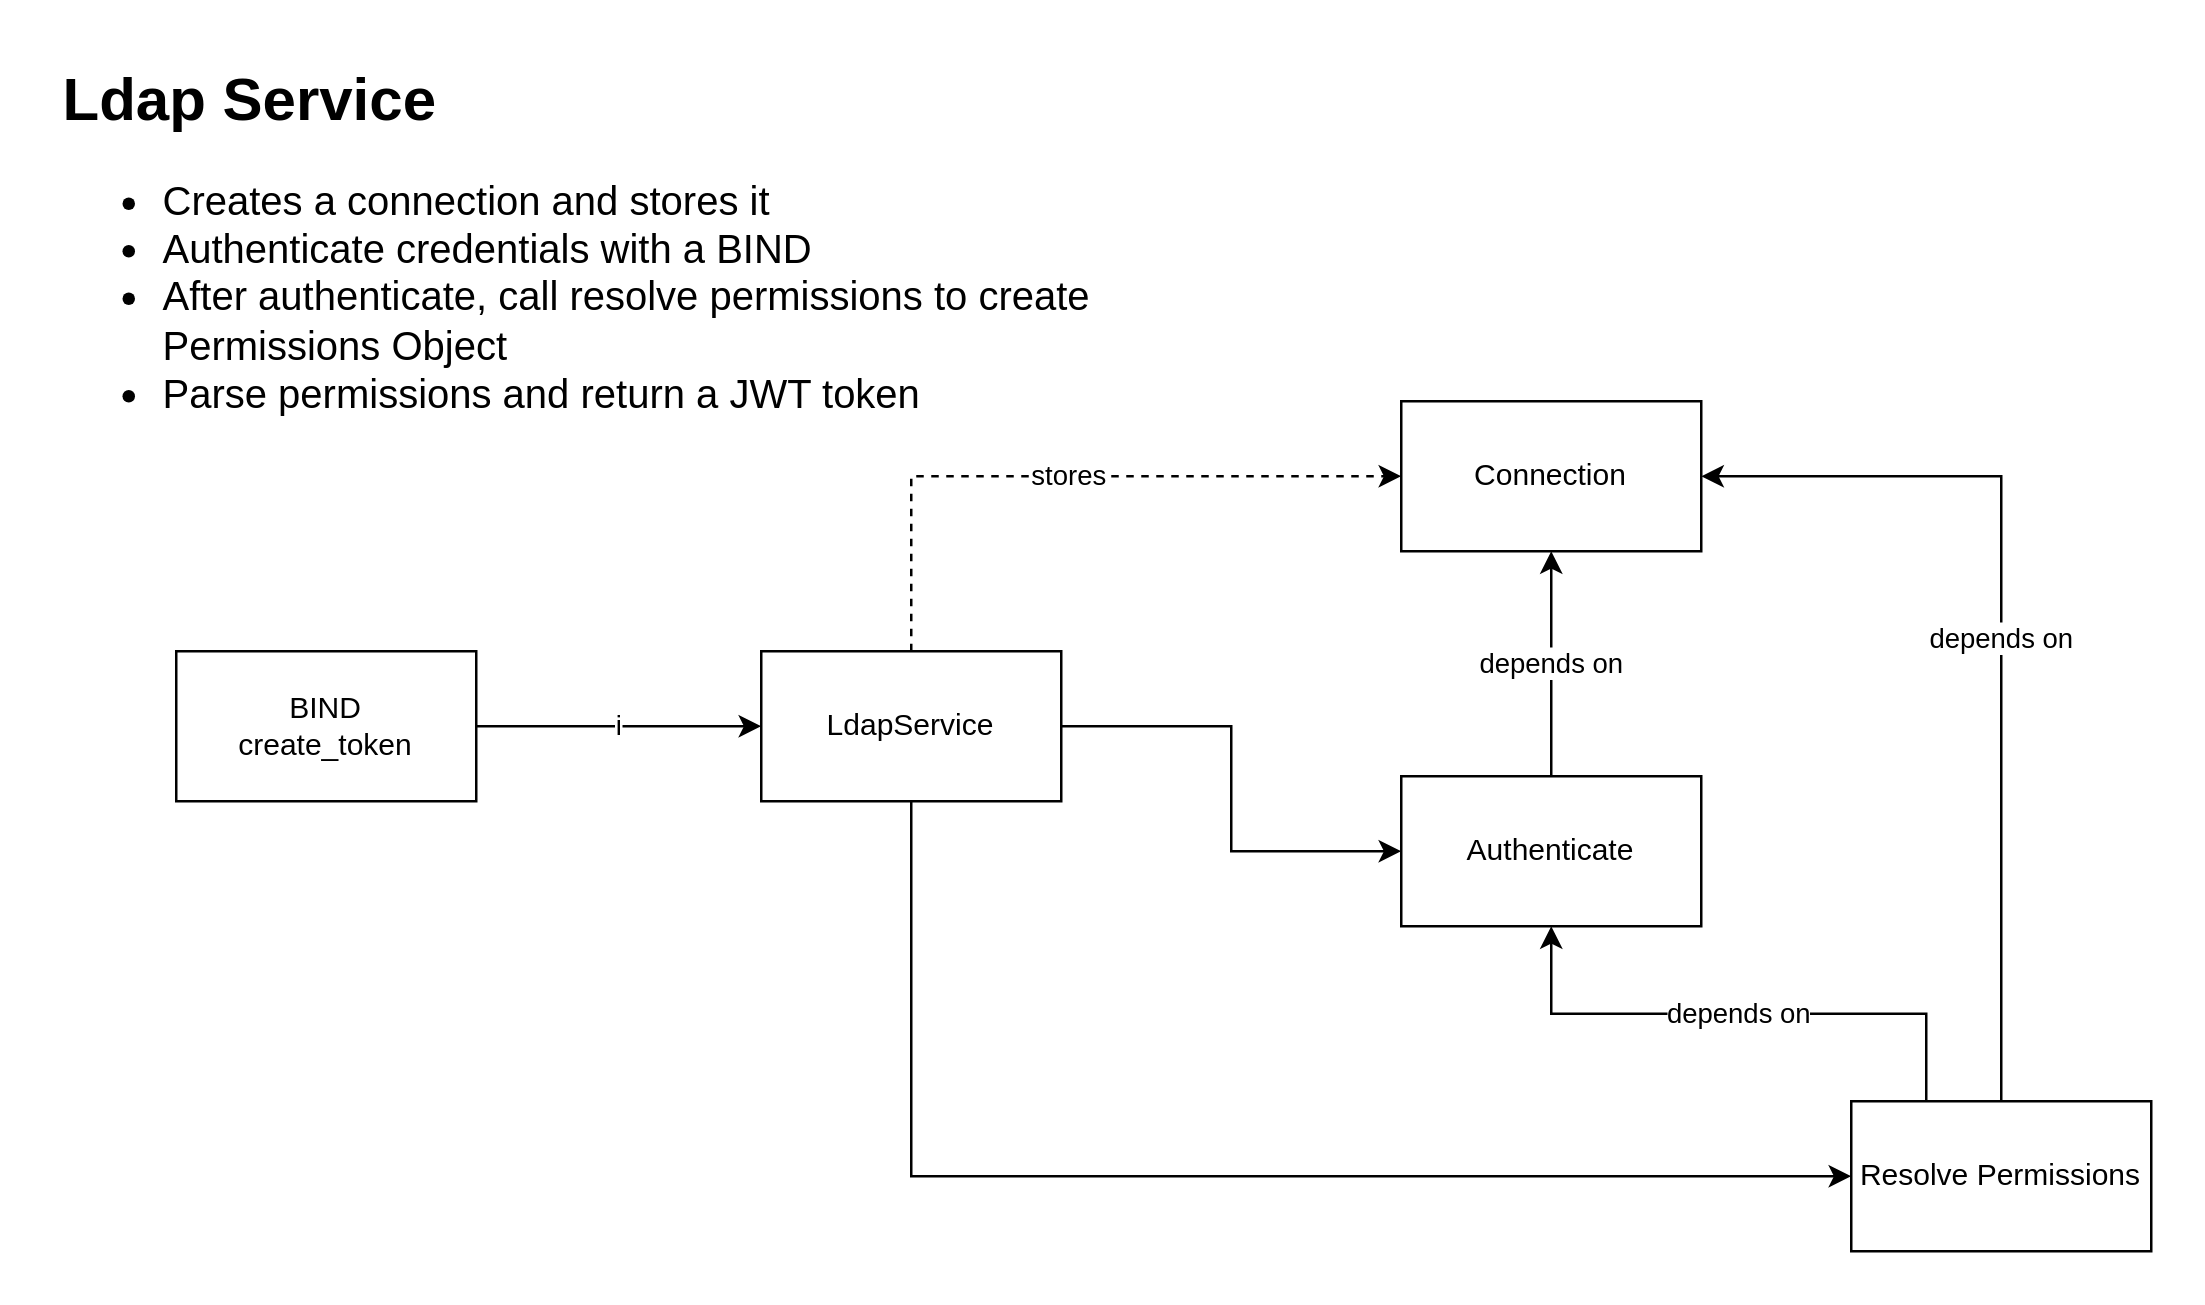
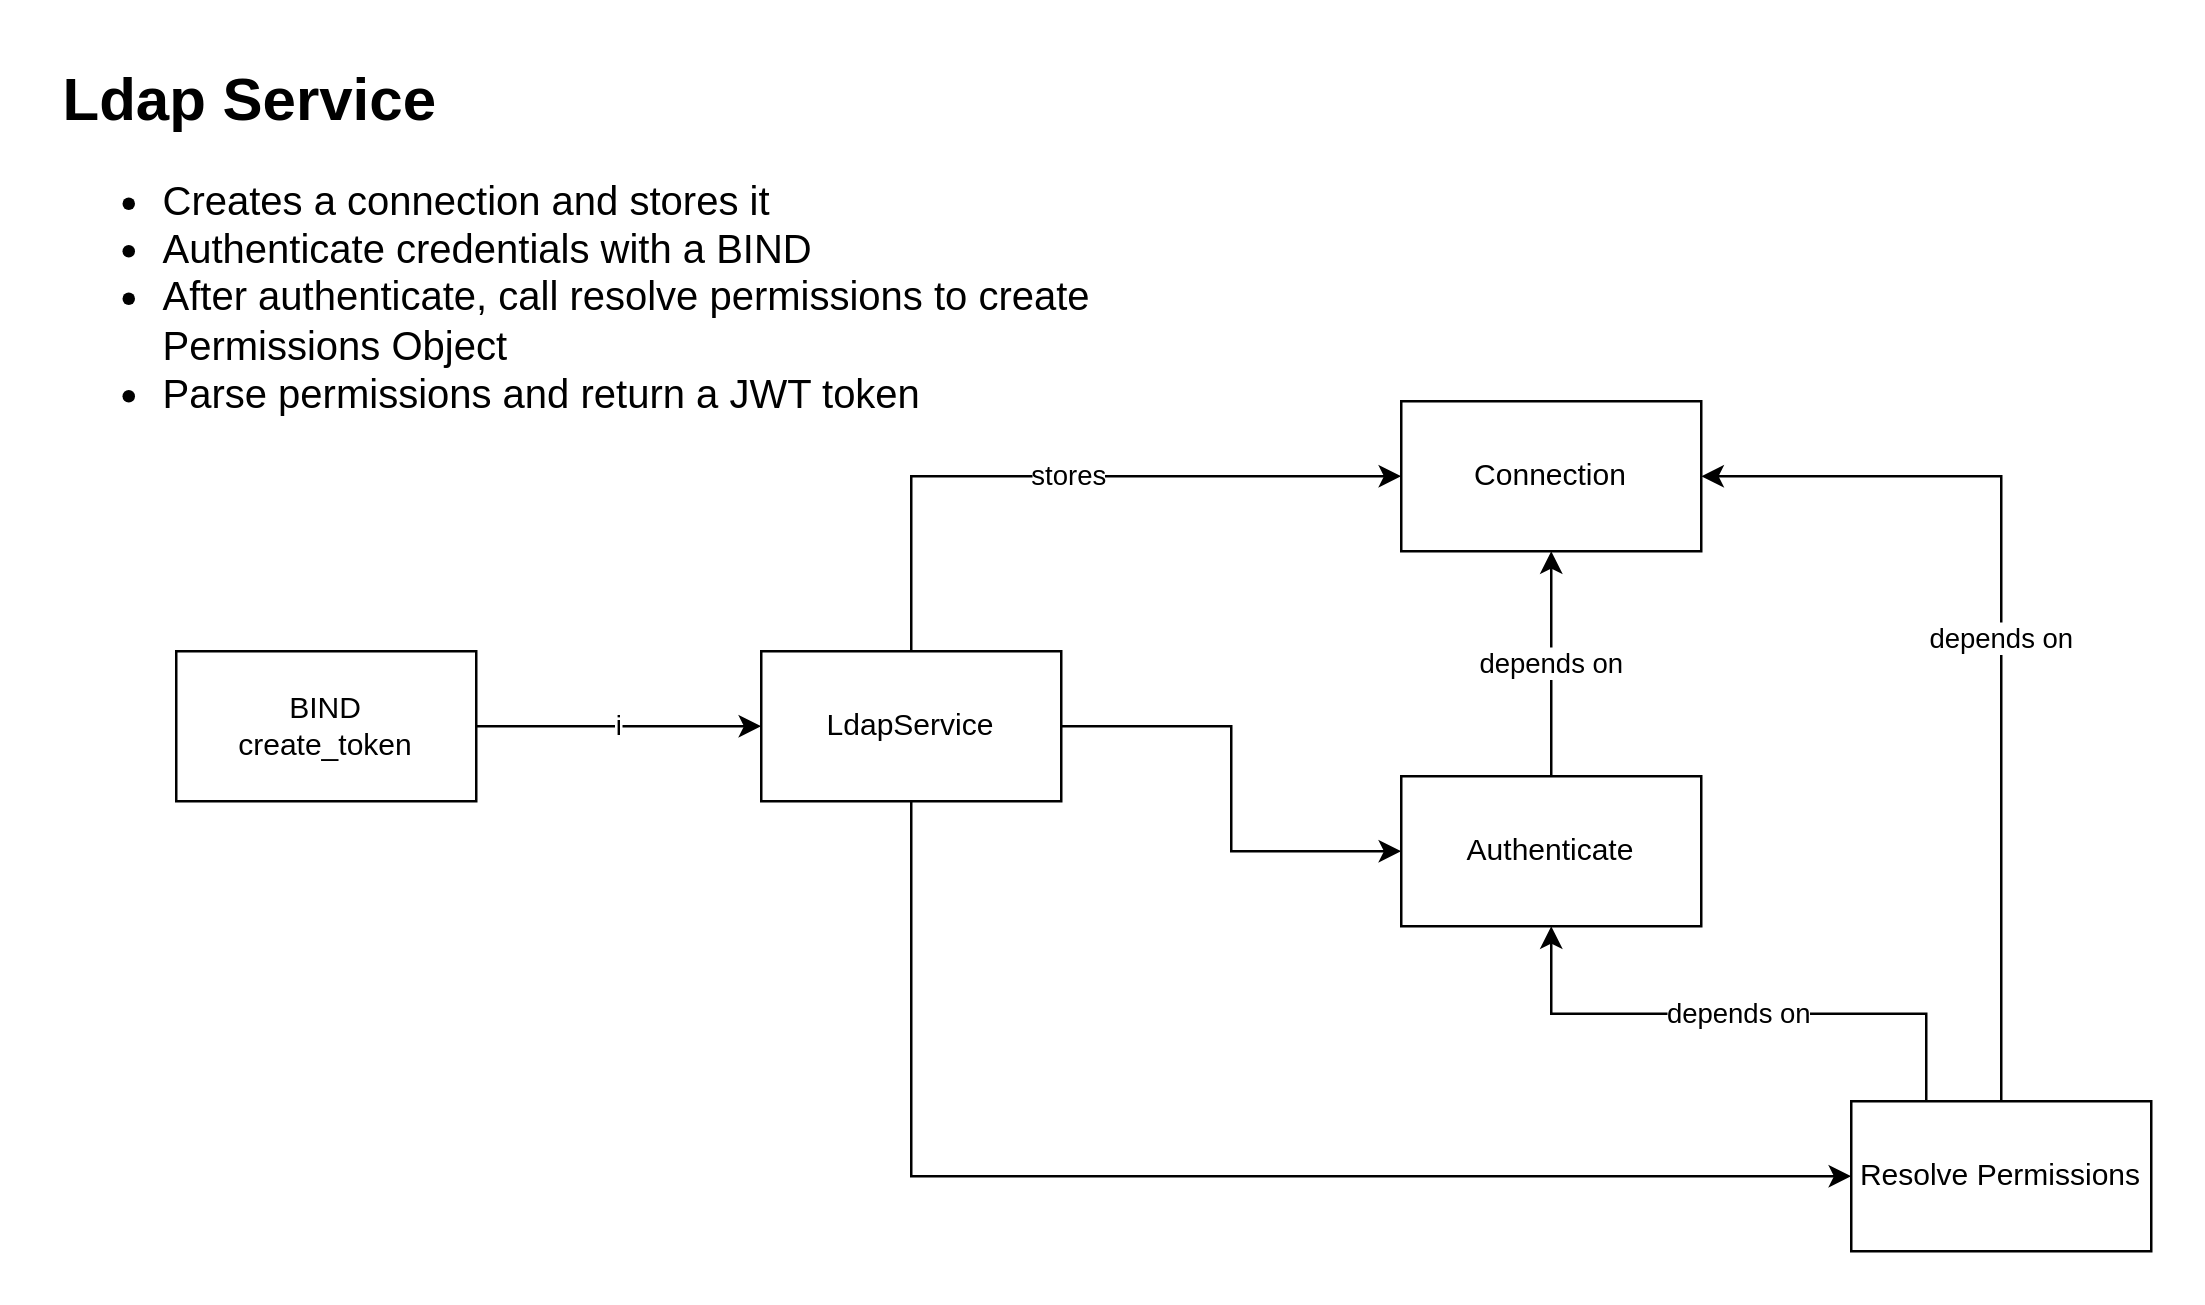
edge "LdapService" -> "Connection": style dashed -> solid
